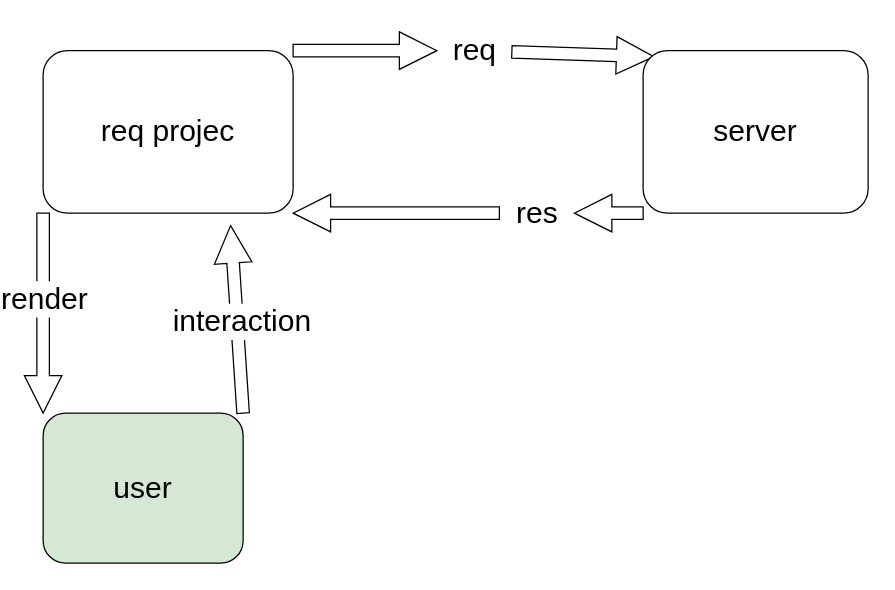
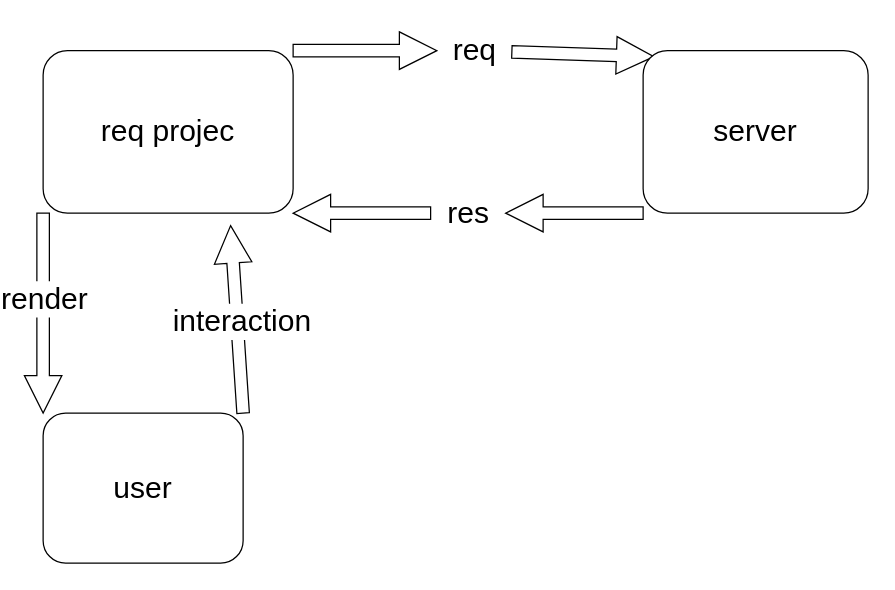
node "res": moved (537, 213) -> (468, 213)
node "user": fillcolor #d5e8d4 -> #ffffff
